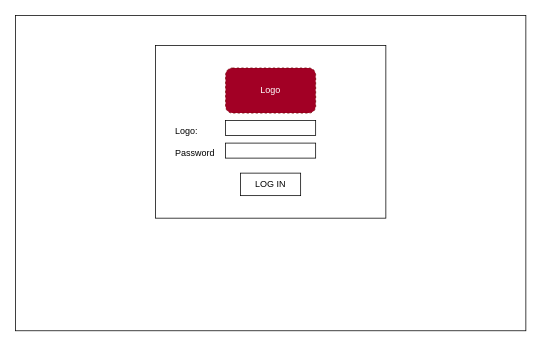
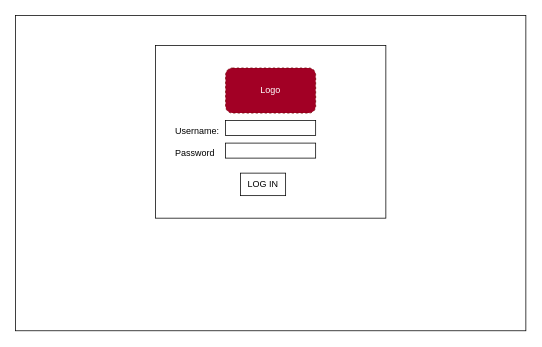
node "Logo: Password": label "Logo: Password" -> "Username: Password"
node "LOG IN": size 60x23 -> 45x23
